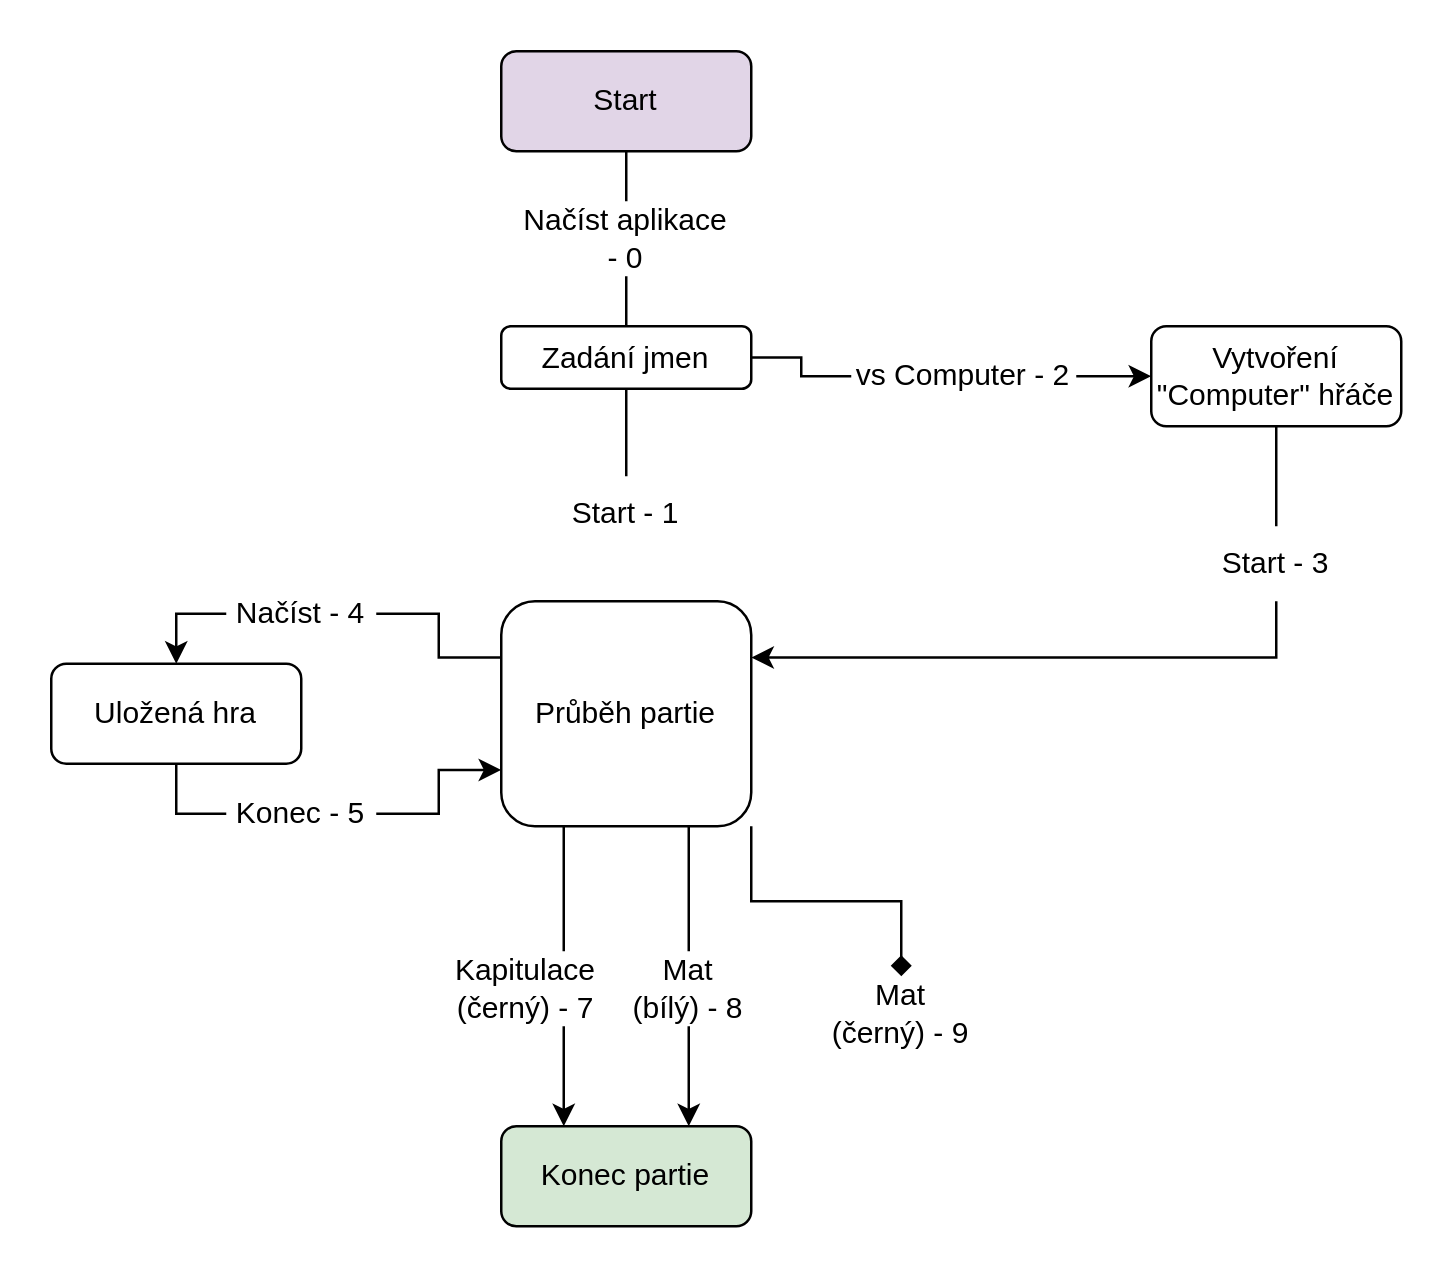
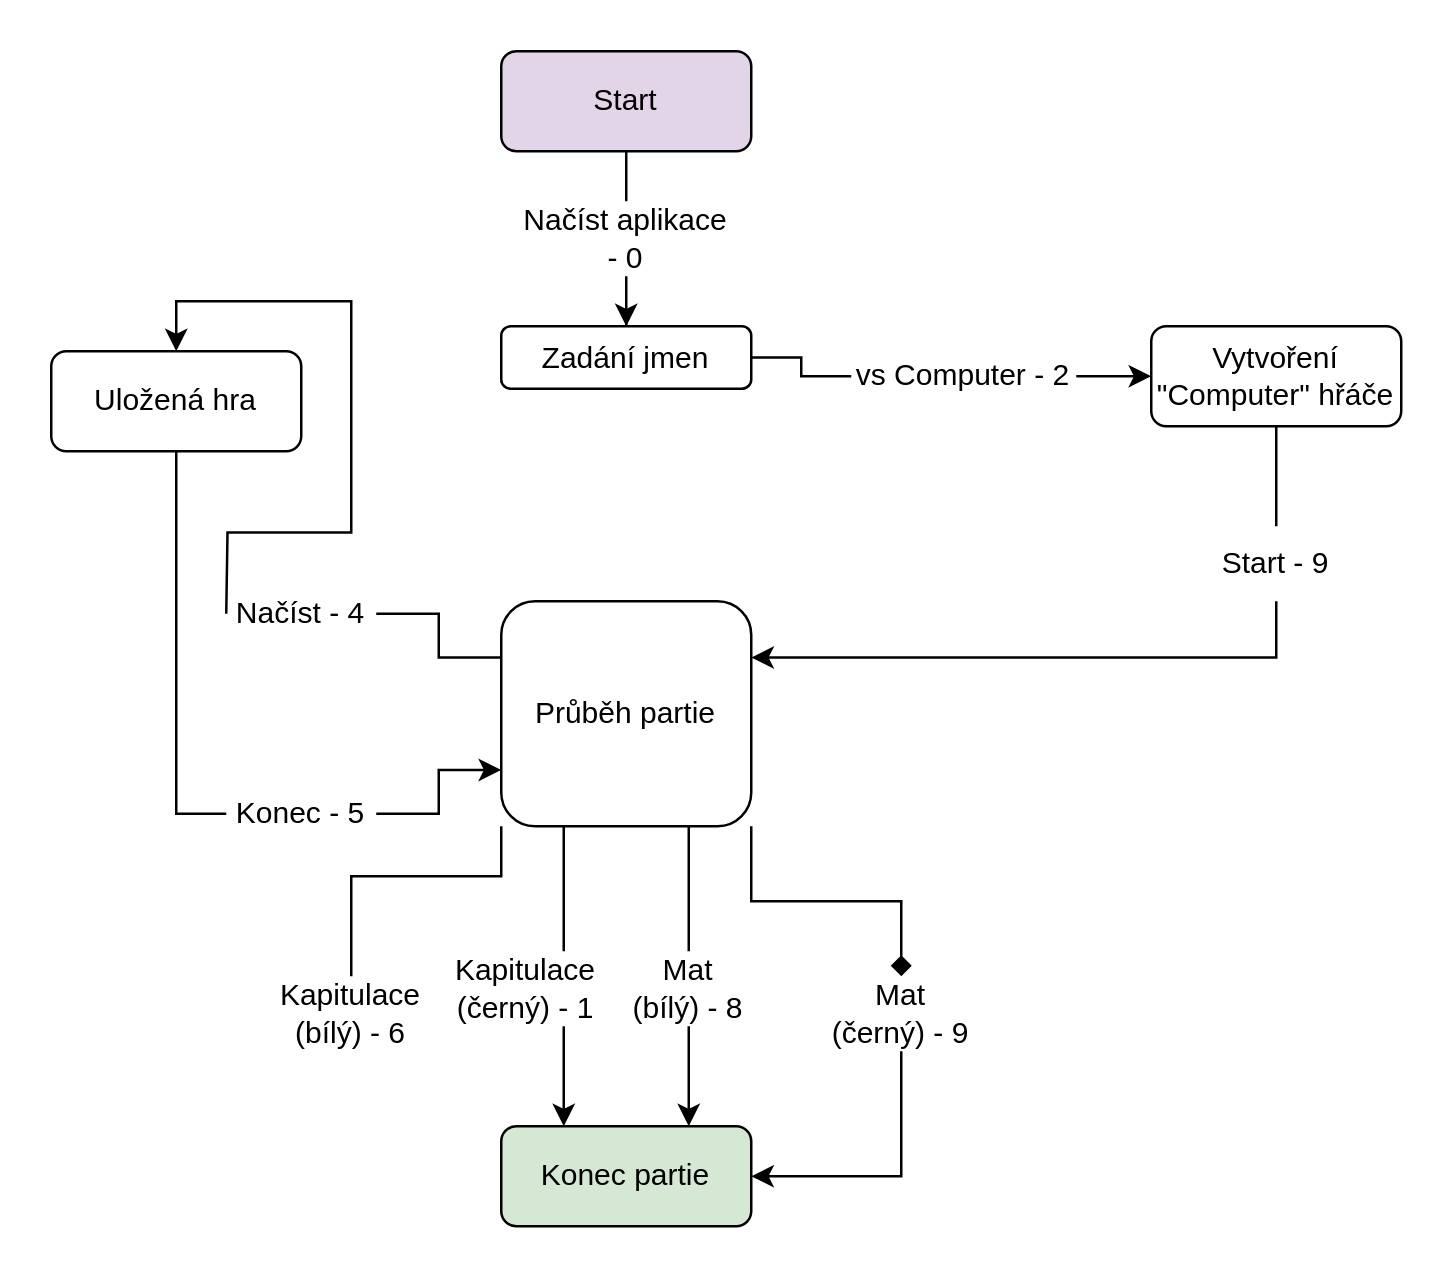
edge "Načíst aplikace - 0" -- "Zadání jmen": arrowhead none -> classic
edge "Zadání jmen" -- "Start - 1": removed
node "Start - 1": removed
node "Start - 3": label "Start - 3" -> "Start - 9"
node "Uložená hra": moved (176, 714) -> (176, 401)
edge "Průběh partie" -- "Kapitulace (bílý) - 6": added
node "Kapitulace (černý) - 7": label "Kapitulace (černý) - 7" -> "Kapitulace (černý) - 1"
node "Kapitulace (bílý) - 6": added
edge "Mat (černý) - 9" -> "Konec partie": added
